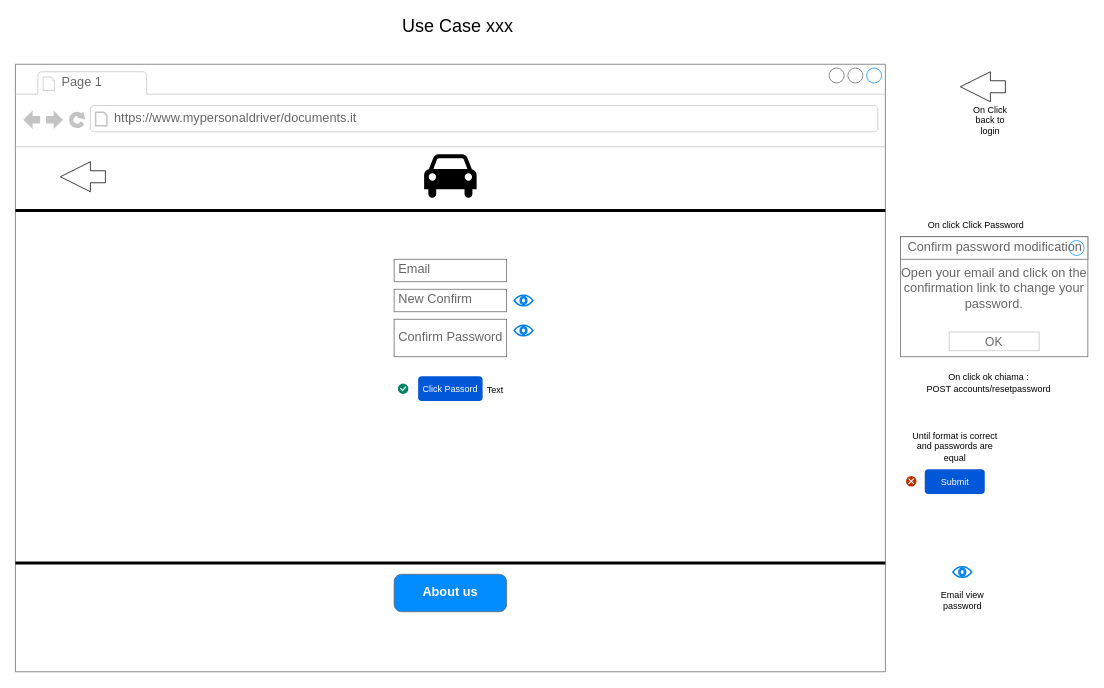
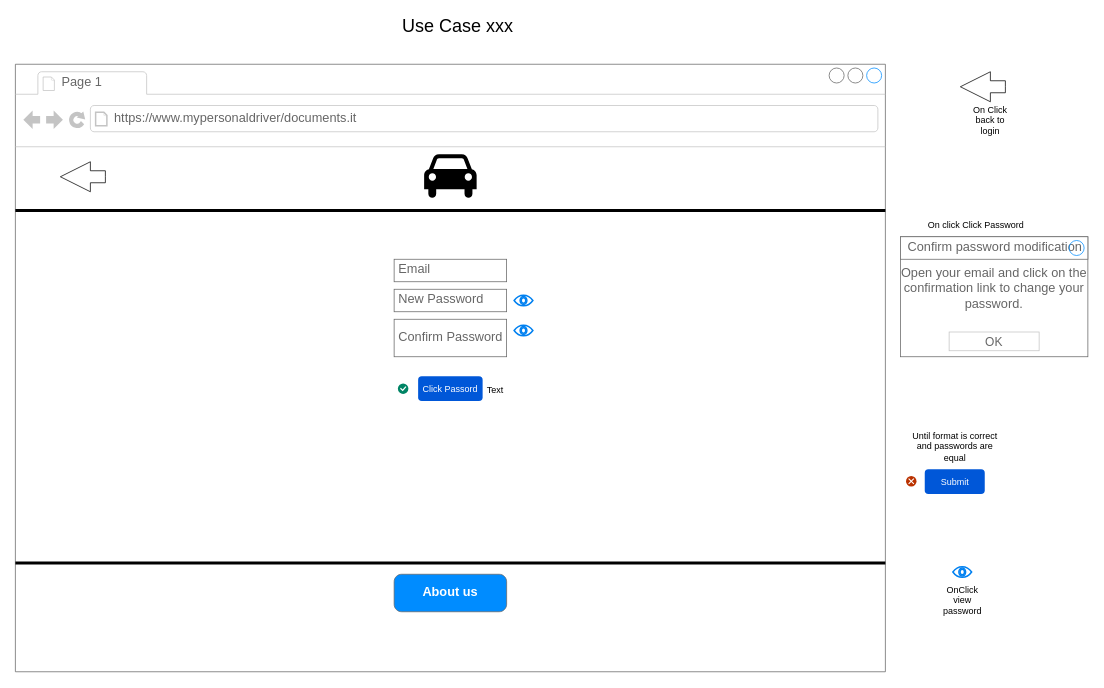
node "New Confirm": label "New Confirm" -> "New Password"
node "On click ok chiama : POST accounts/resetpassword": removed
node "Email view password": label "Email view password" -> "OnClick view password"
